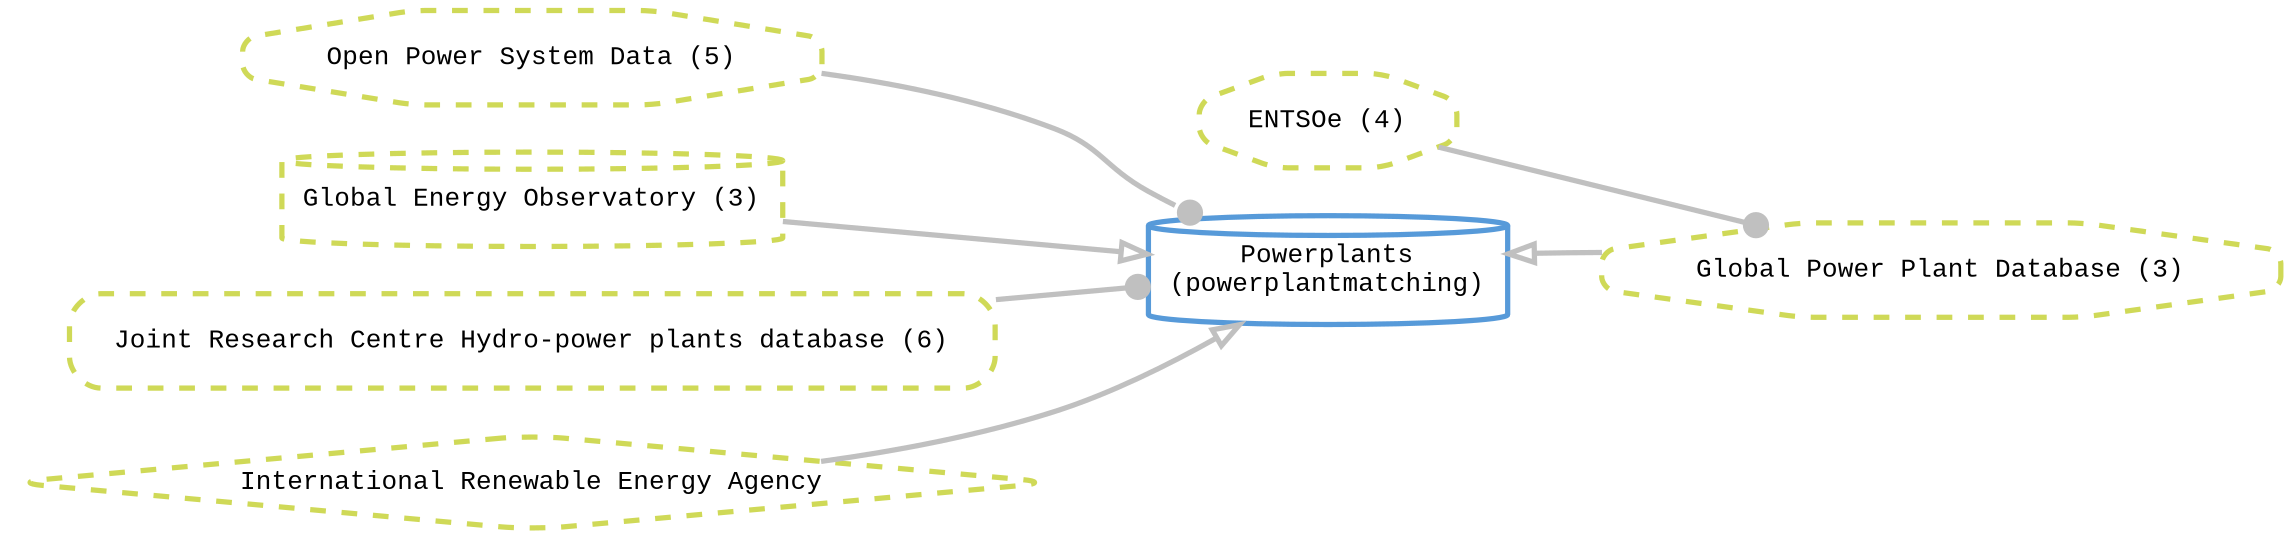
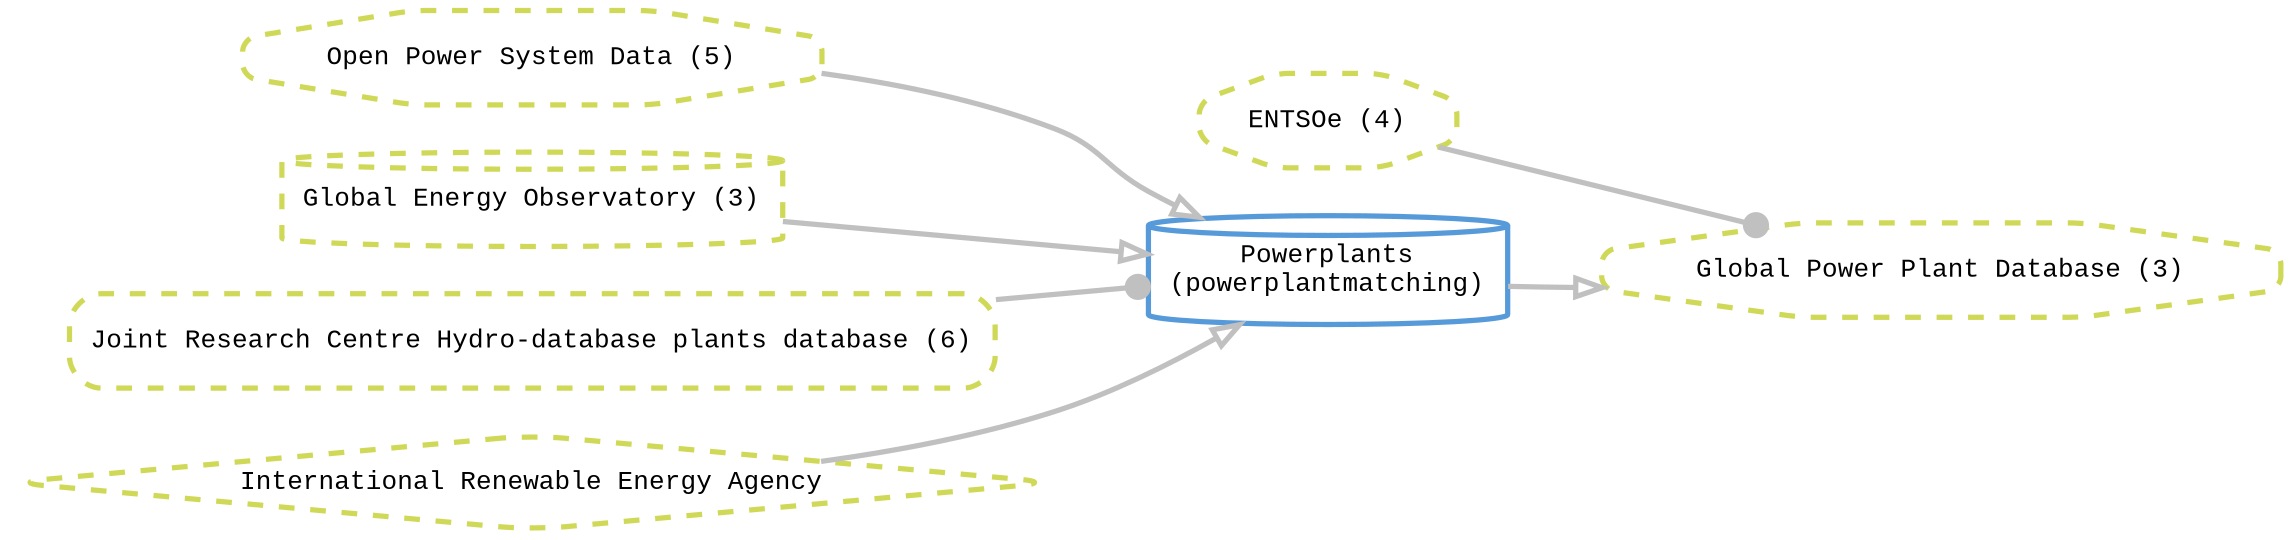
edge "Open Power System Data (5)" -> "Powerplants (powerplantmatching)": arrowhead dot -> onormal
edge "Global Power Plant Database (3)" -> "Powerplants (powerplantmatching)": reversed
node "Joint Research Centre Hydro-power plants database (6)": label "Joint Research Centre Hydro-power plants database (6)" -> "Joint Research Centre Hydro-database plants database (6)"
